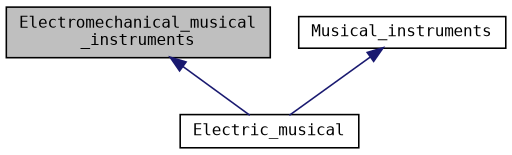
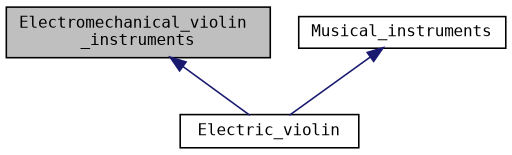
node "Electromechanical_musical _instruments": label "Electromechanical_musical _instruments" -> "Electromechanical_violin _instruments"
node "Electric_musical": label "Electric_musical" -> "Electric_violin"
